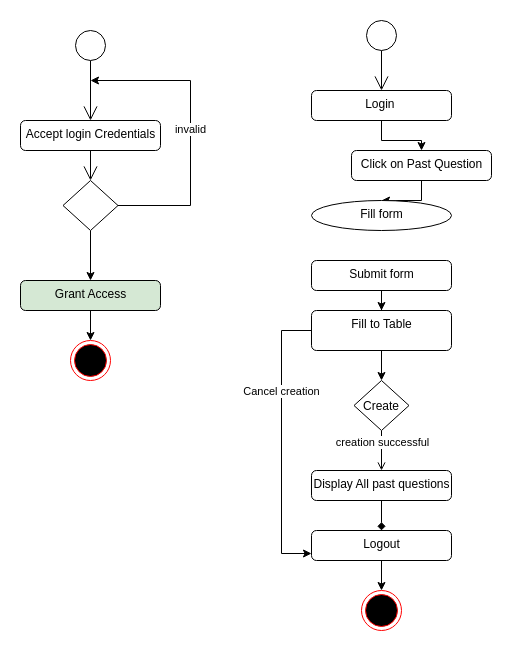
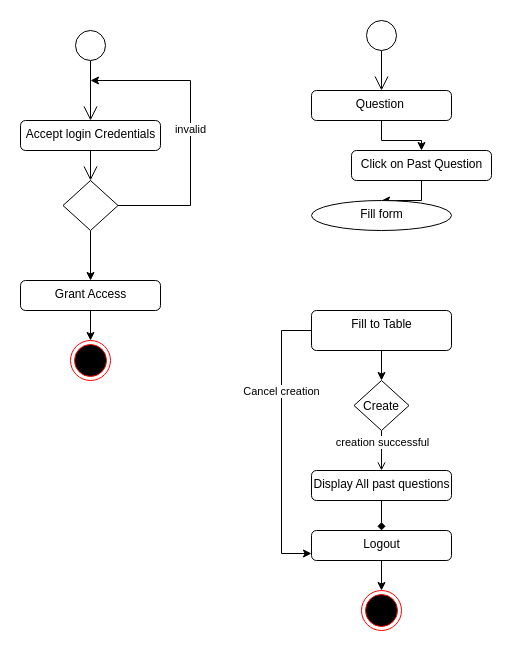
node "Login": label "Login" -> "Question"
node "Submit form": removed
node "Grant Access": fillcolor #d5e8d4 -> #ffffff
edge "Submit form" -> "Fill to Table": removed
